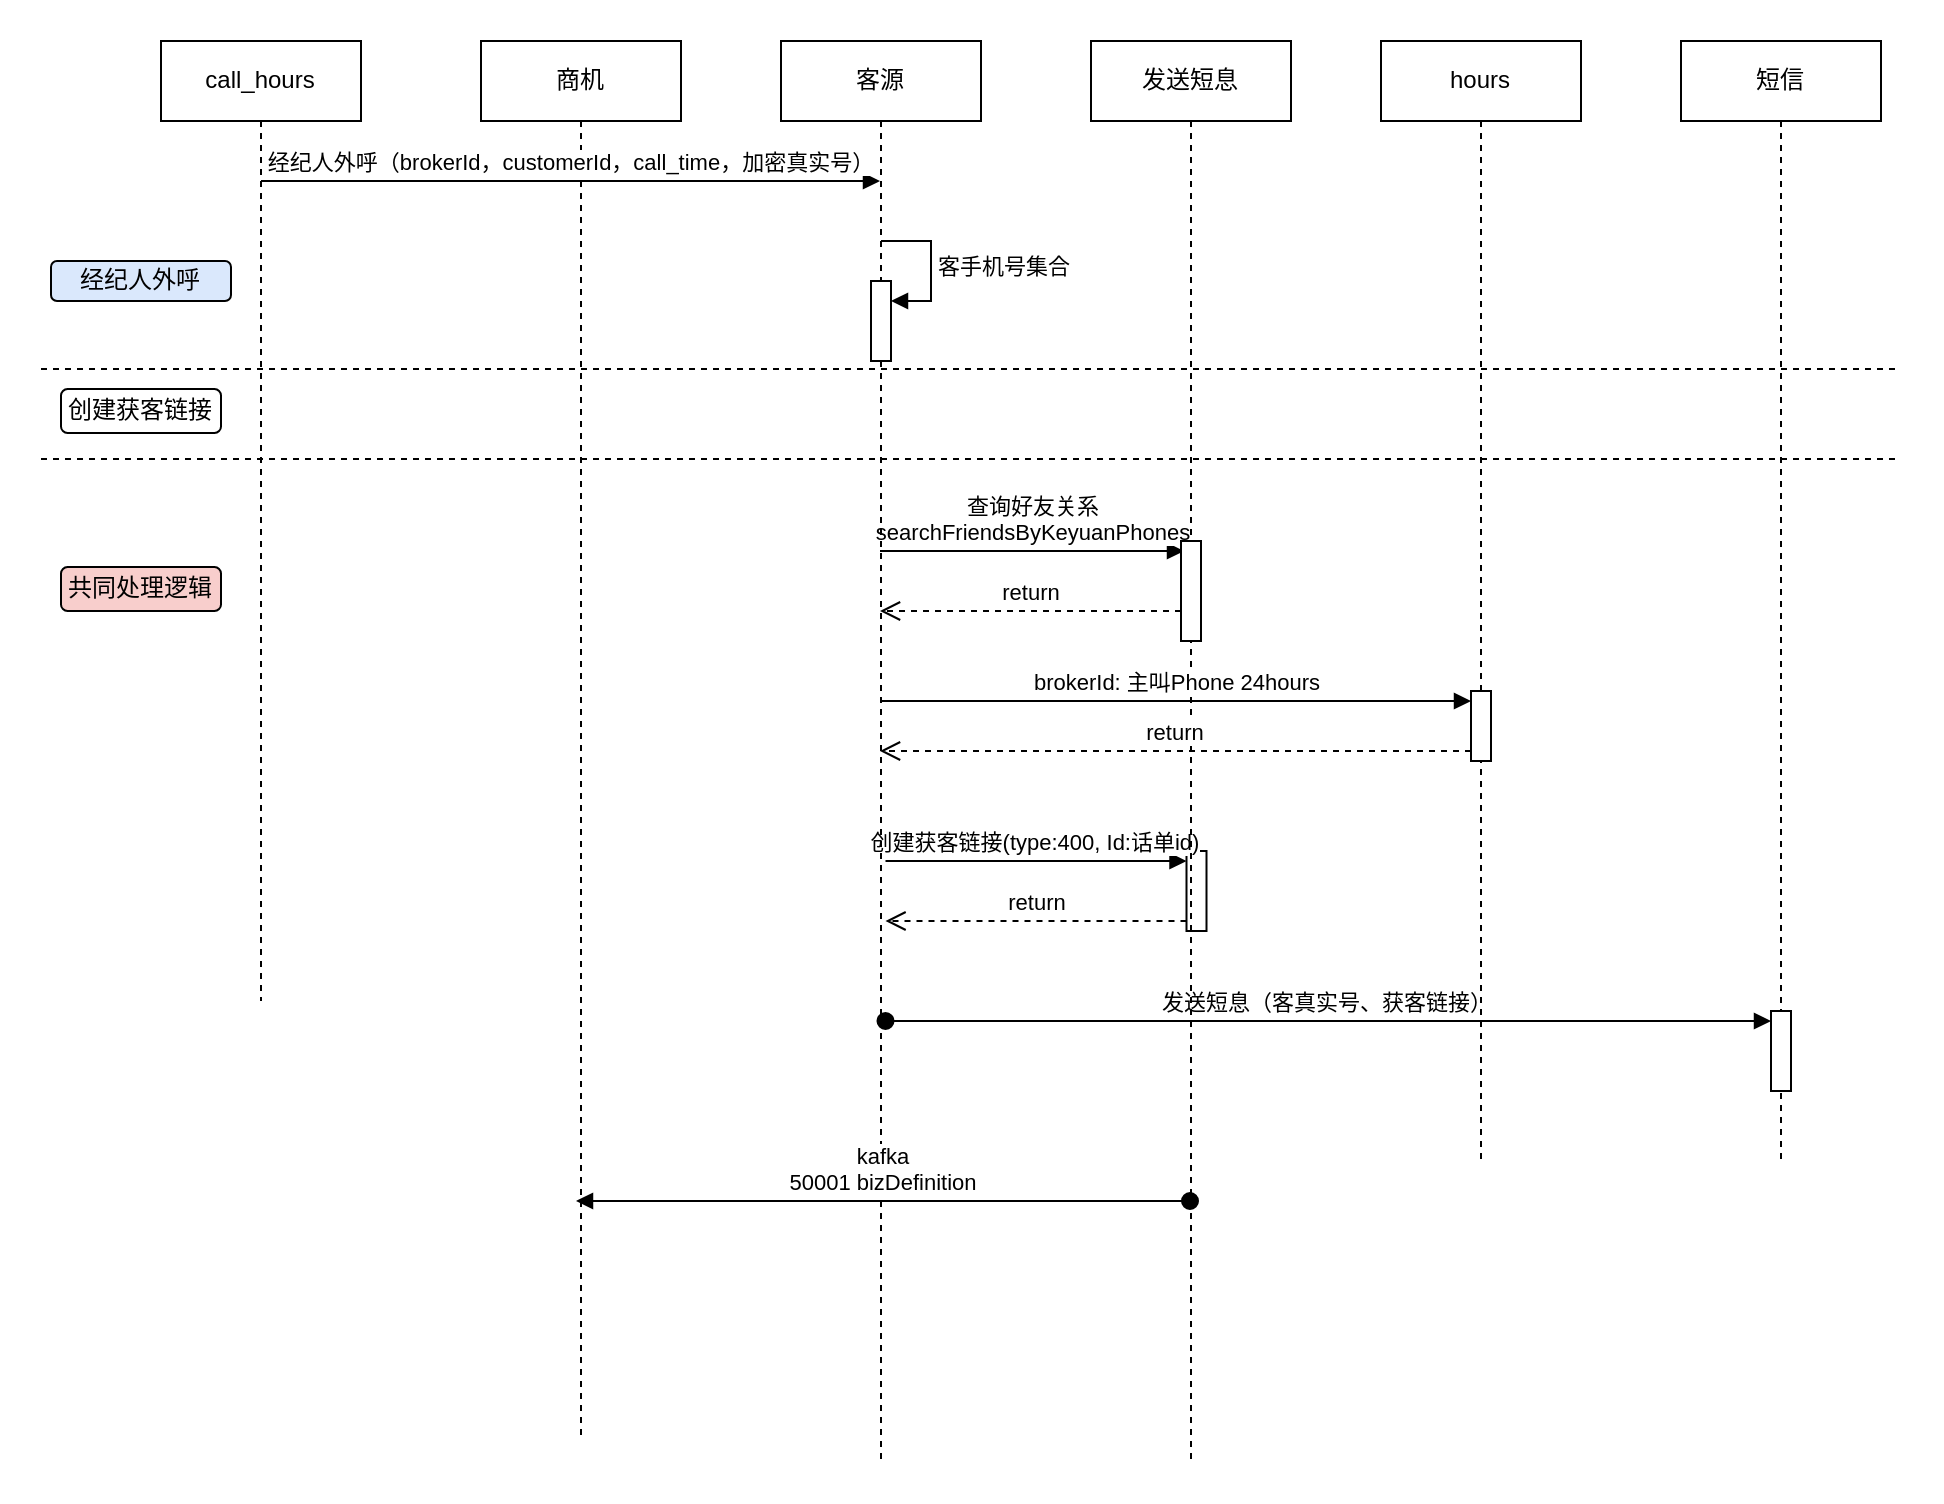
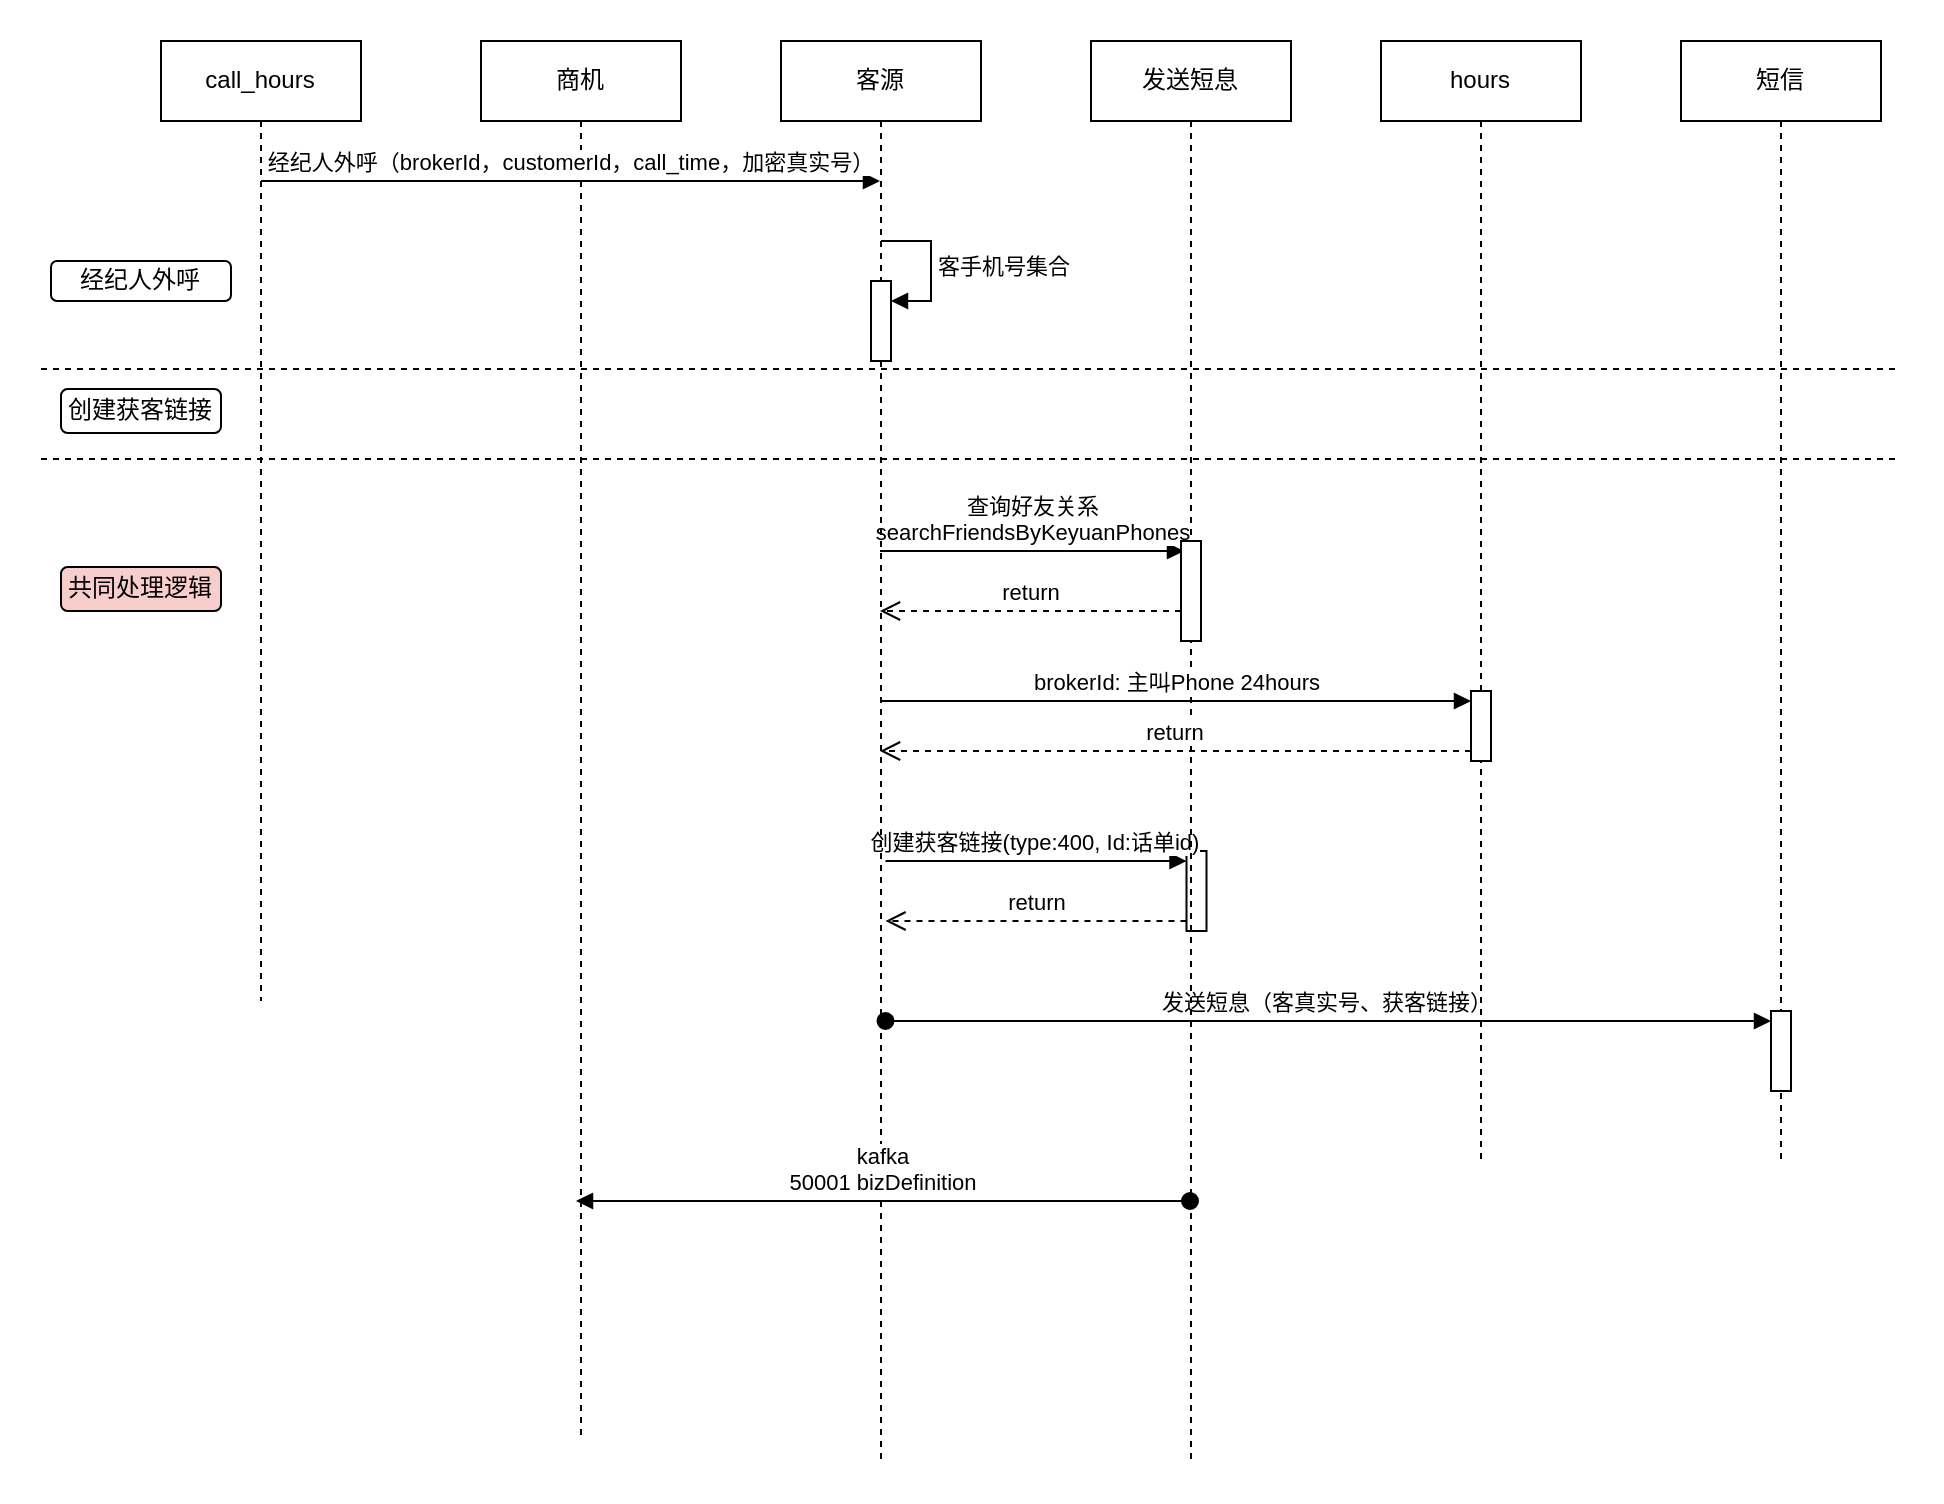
node "经纪人外呼": fillcolor #dae8fc -> #ffffff
